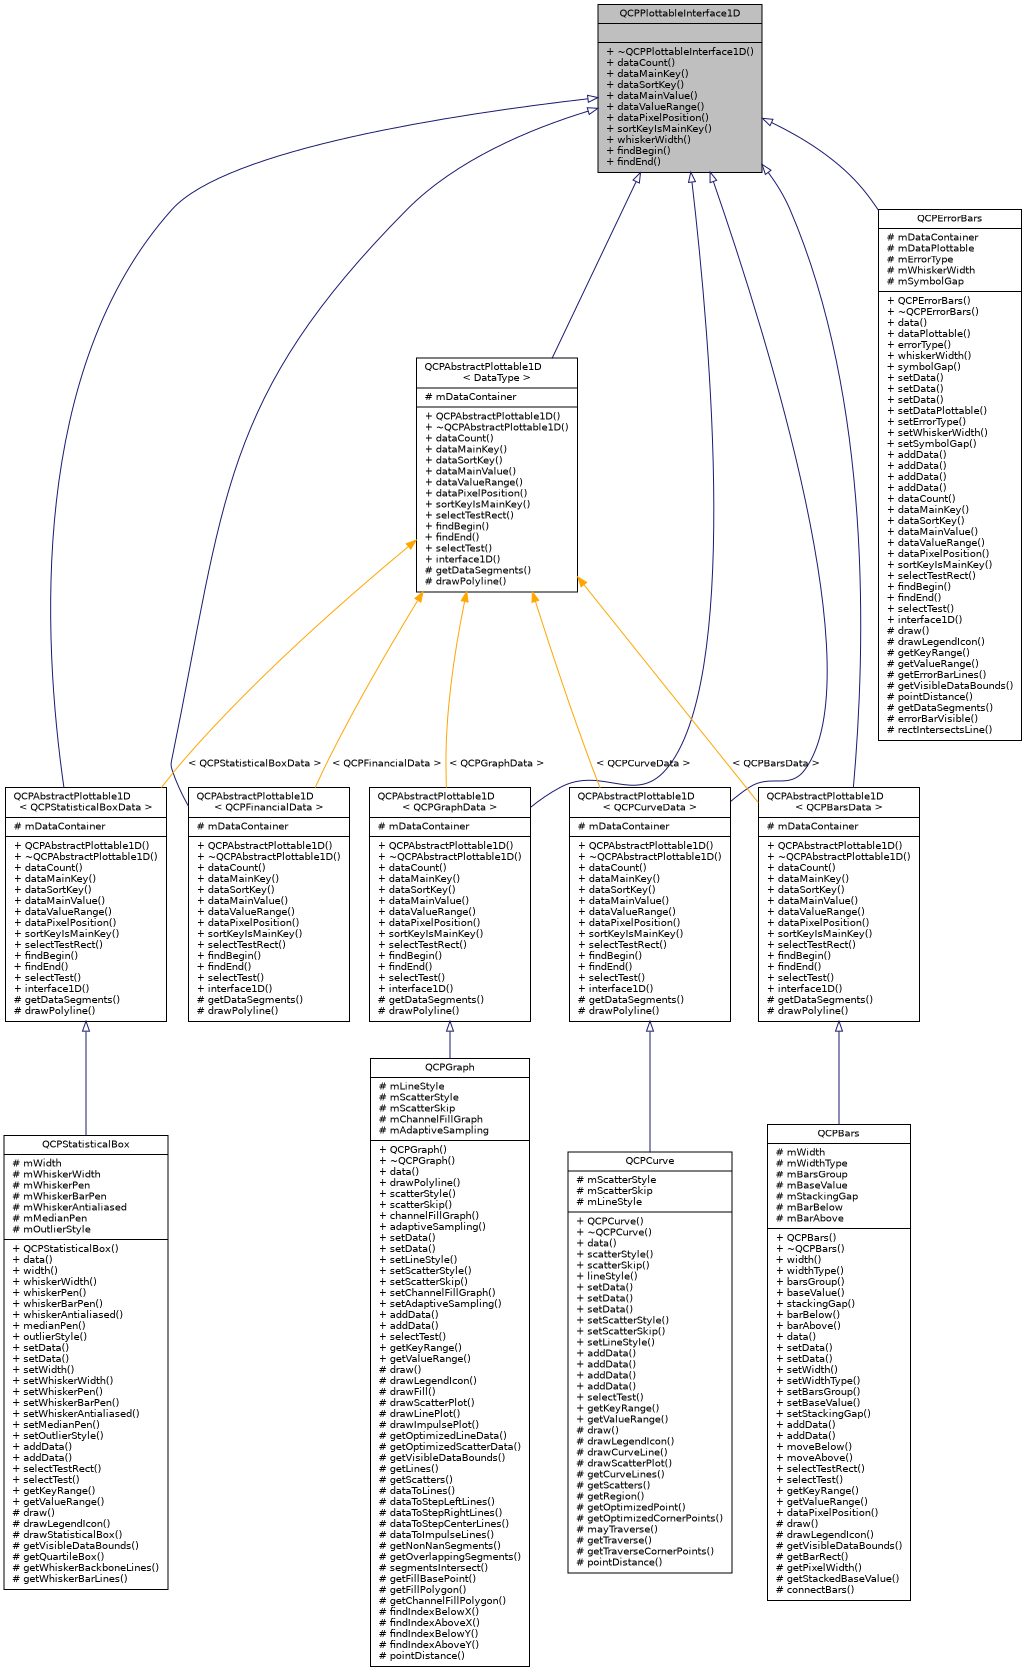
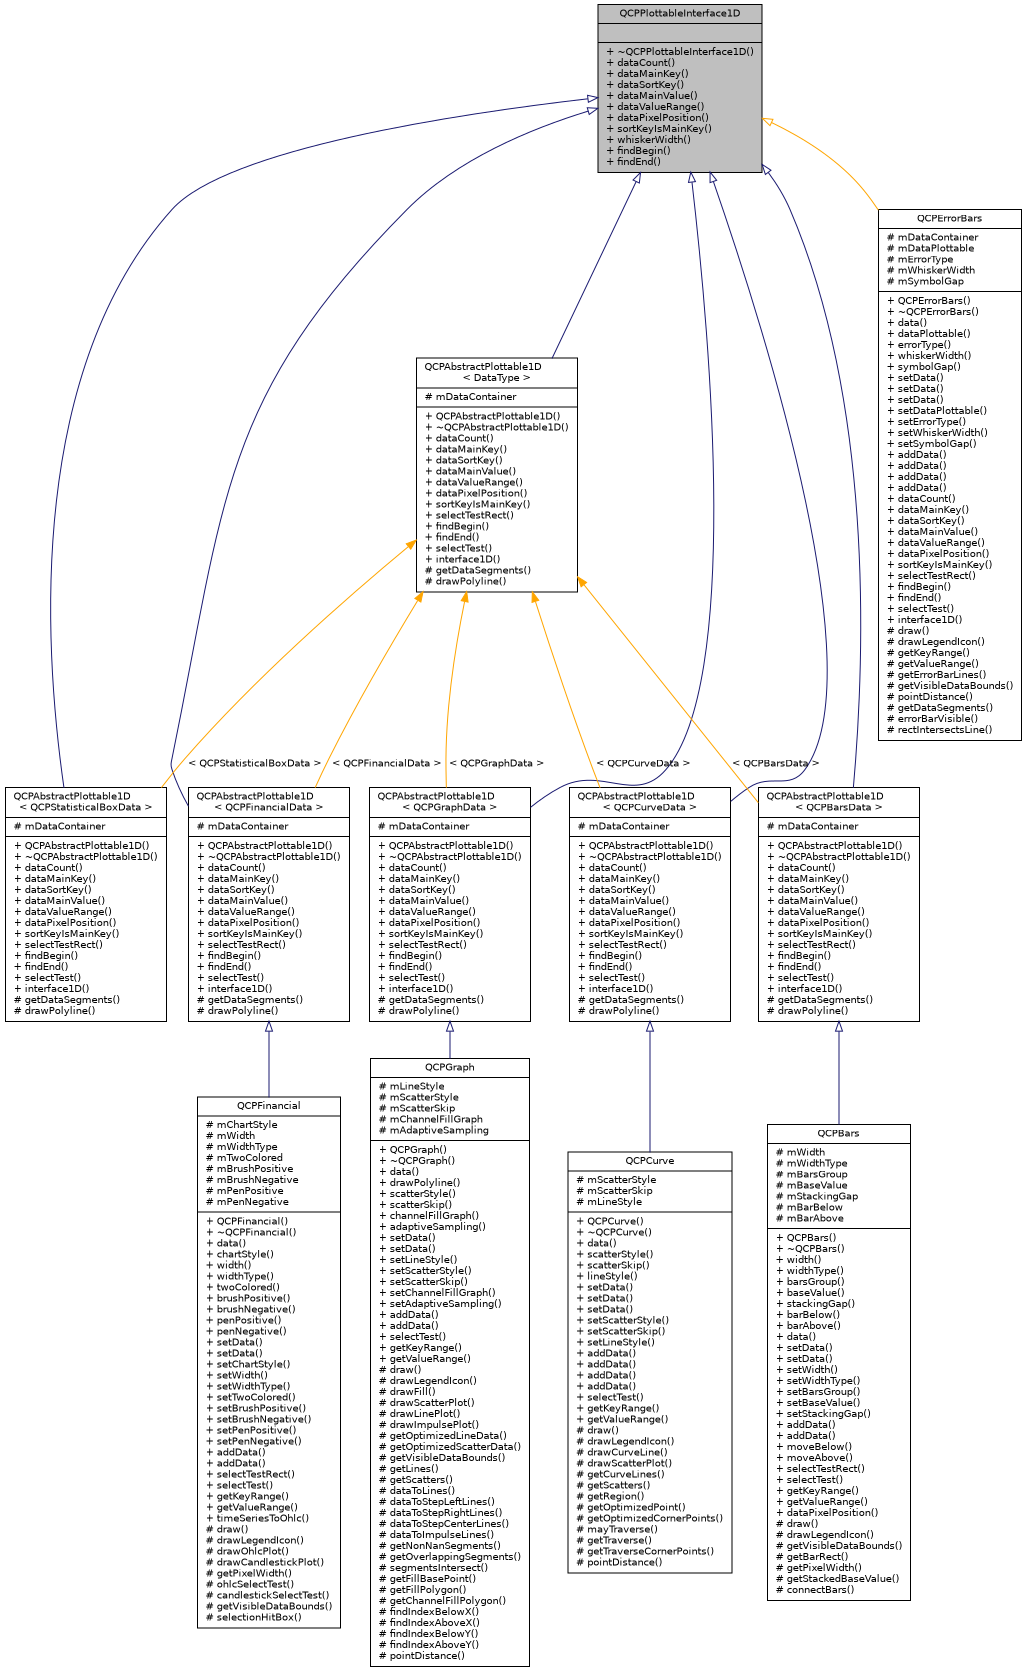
edge "QCPErrorBars" -> "QCPPlottableInterface1D": color midnightblue -> orange
node "QCPStatisticalBox": removed
node "QCPFinancial": added
